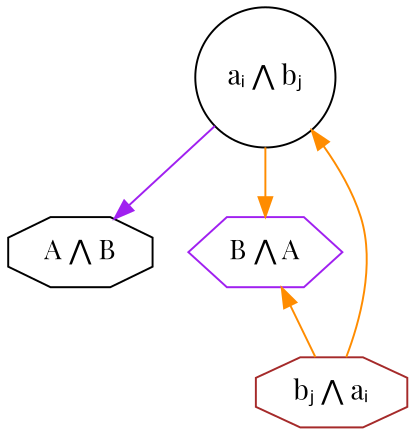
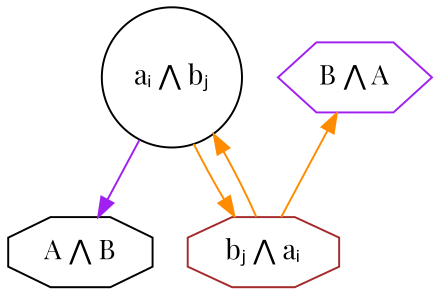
edge "aᵢ ⋀ bⱼ" -> "B ⋀ A": now "aᵢ ⋀ bⱼ" -> "bⱼ ⋀ aᵢ"
